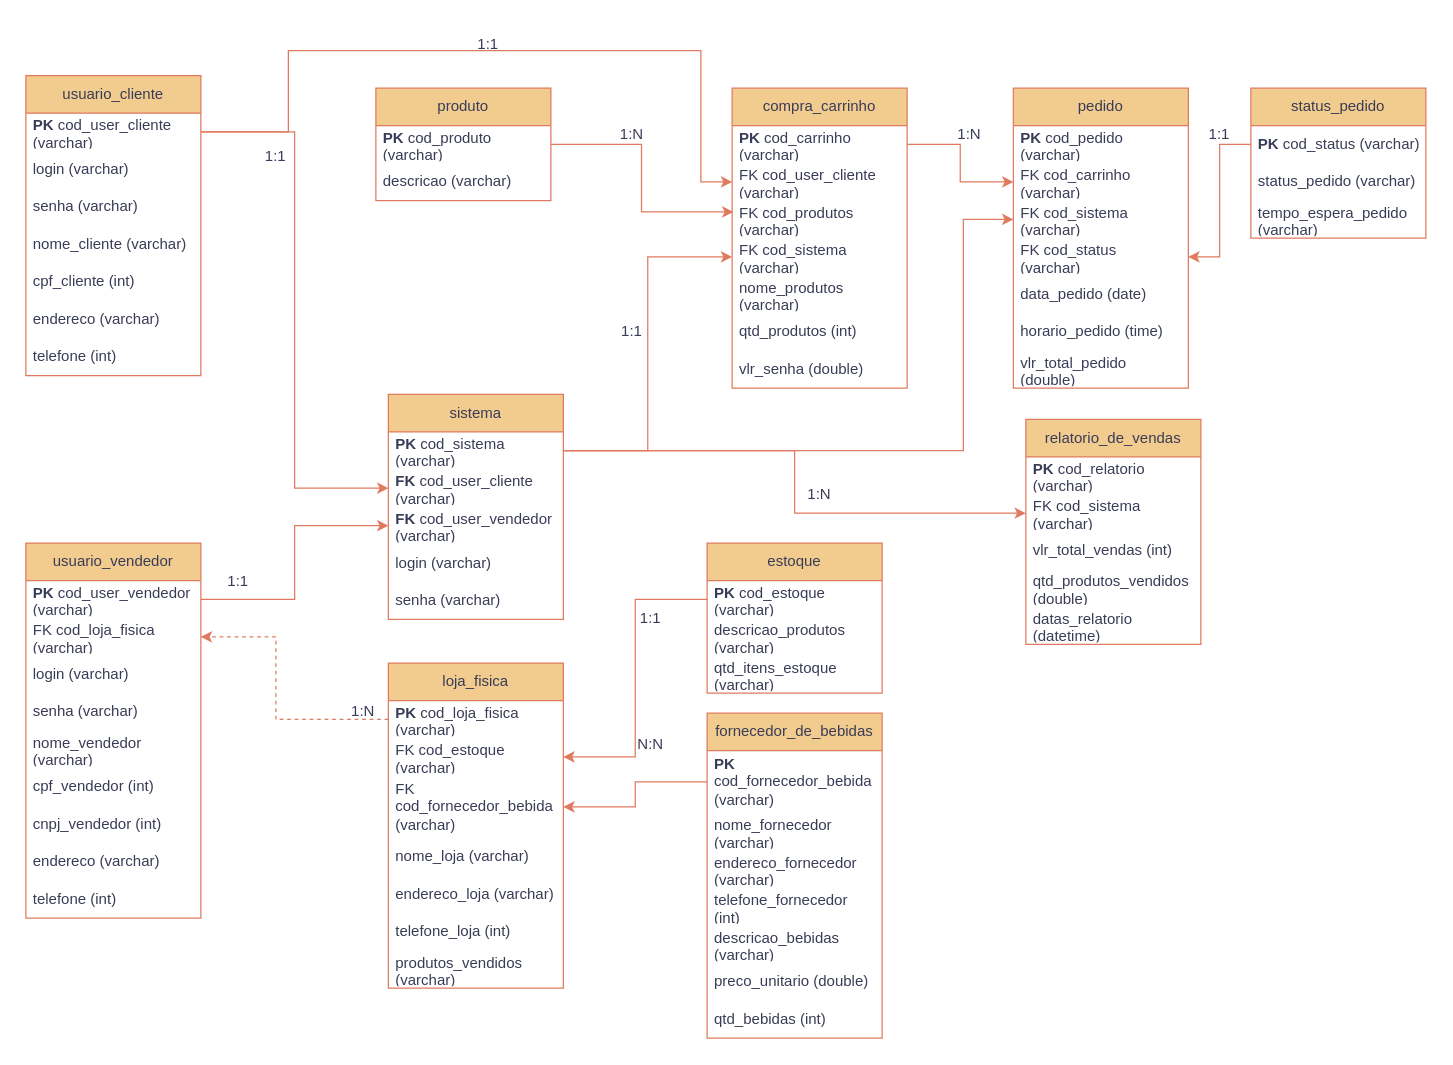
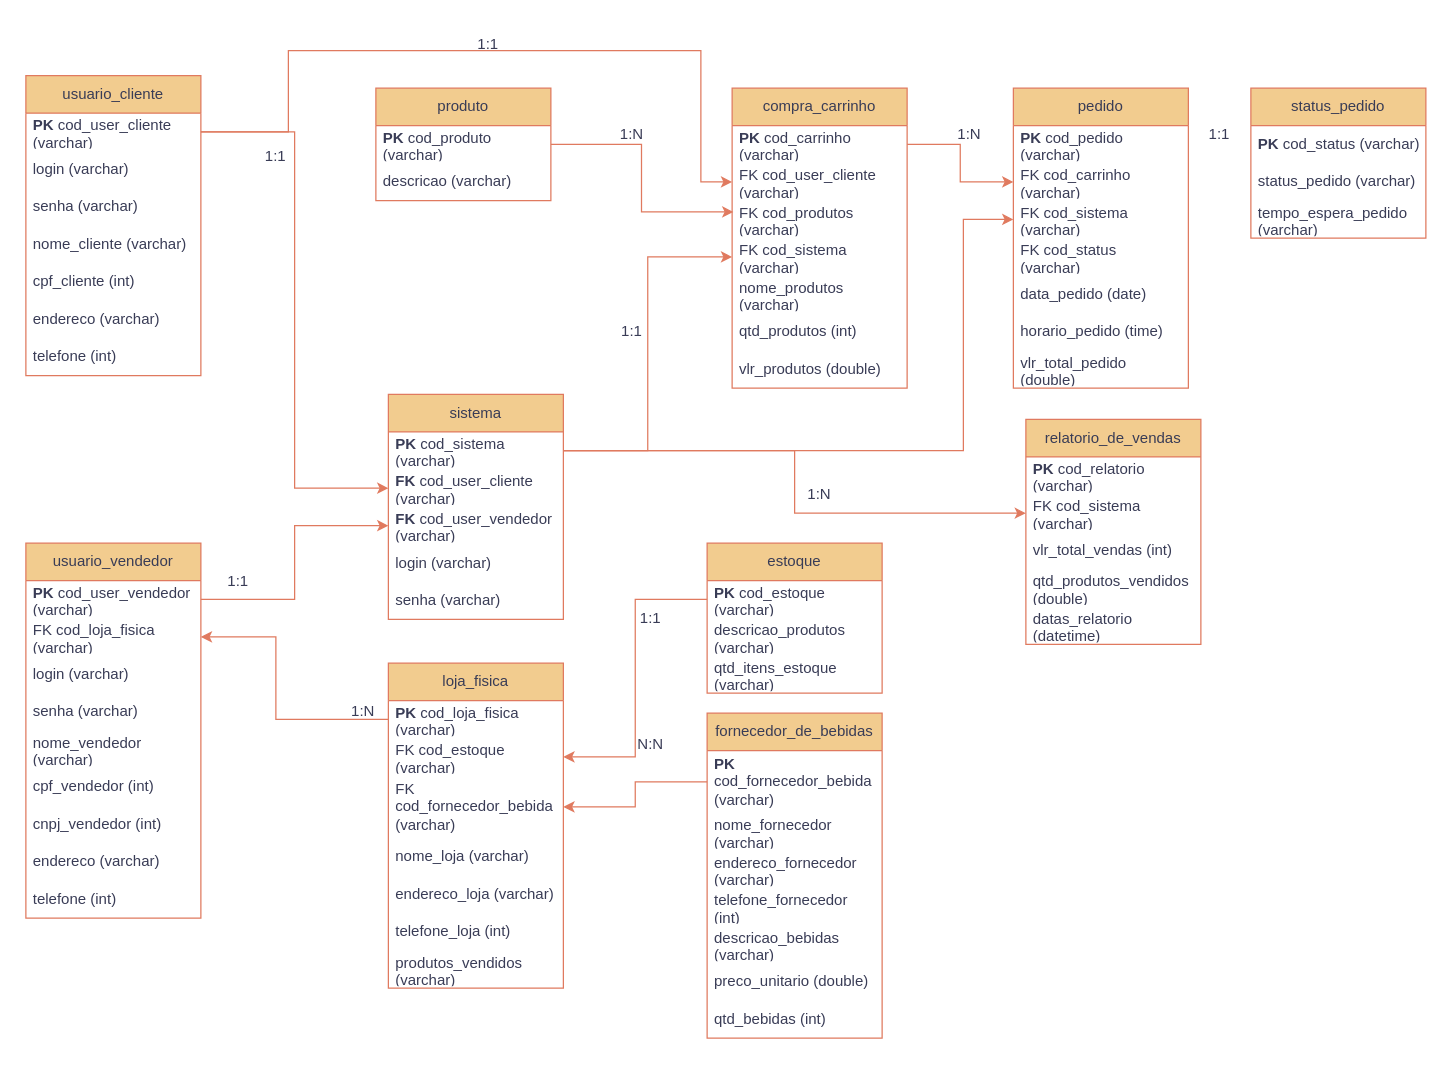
edge "PK cod_status (varchar)" -> "FK cod_status (varchar)": removed
node "vlr_senha (double)": label "vlr_senha (double)" -> "vlr_produtos (double)"
edge "PK cod_loja_fisica (varchar)" -> "FK cod_loja_fisica (varchar)": style dashed -> solid
